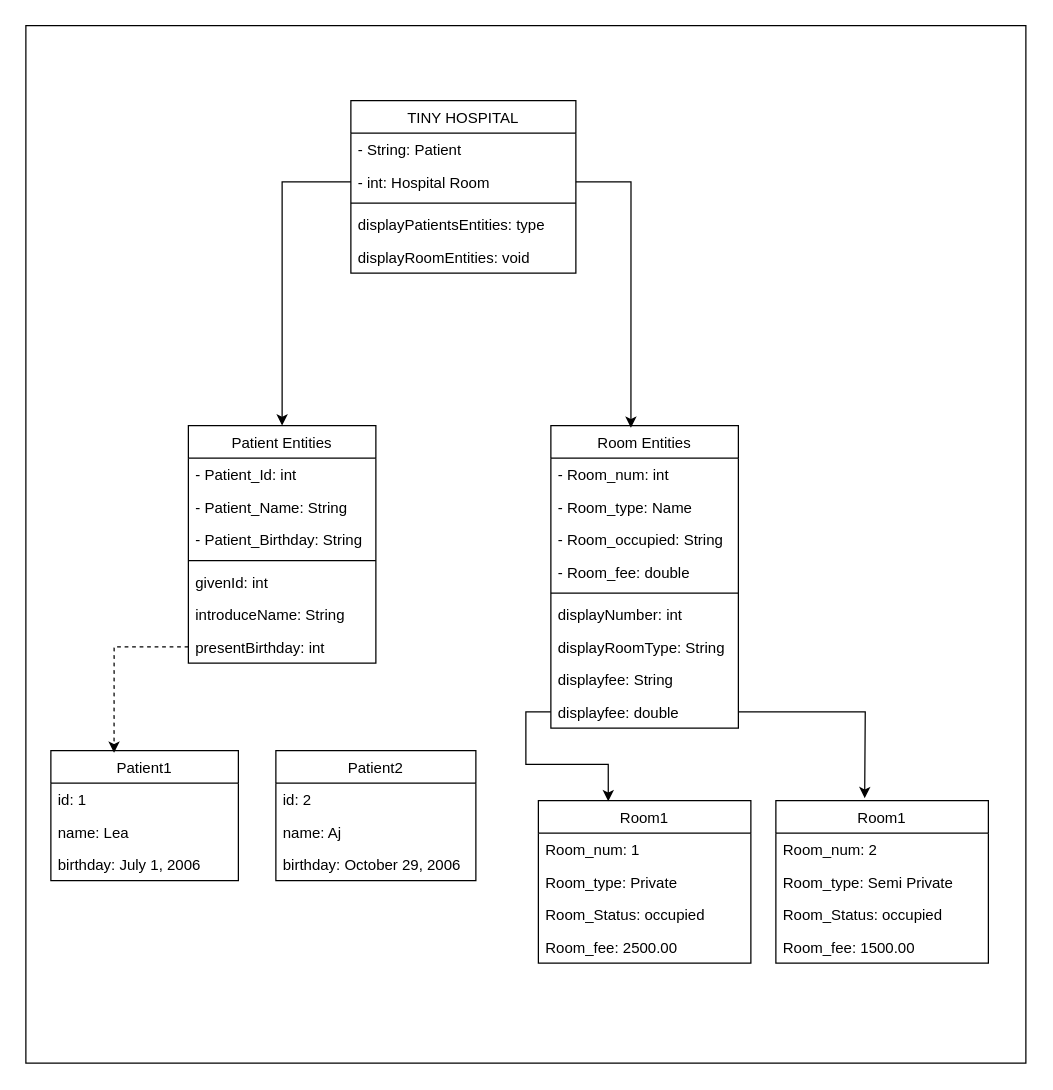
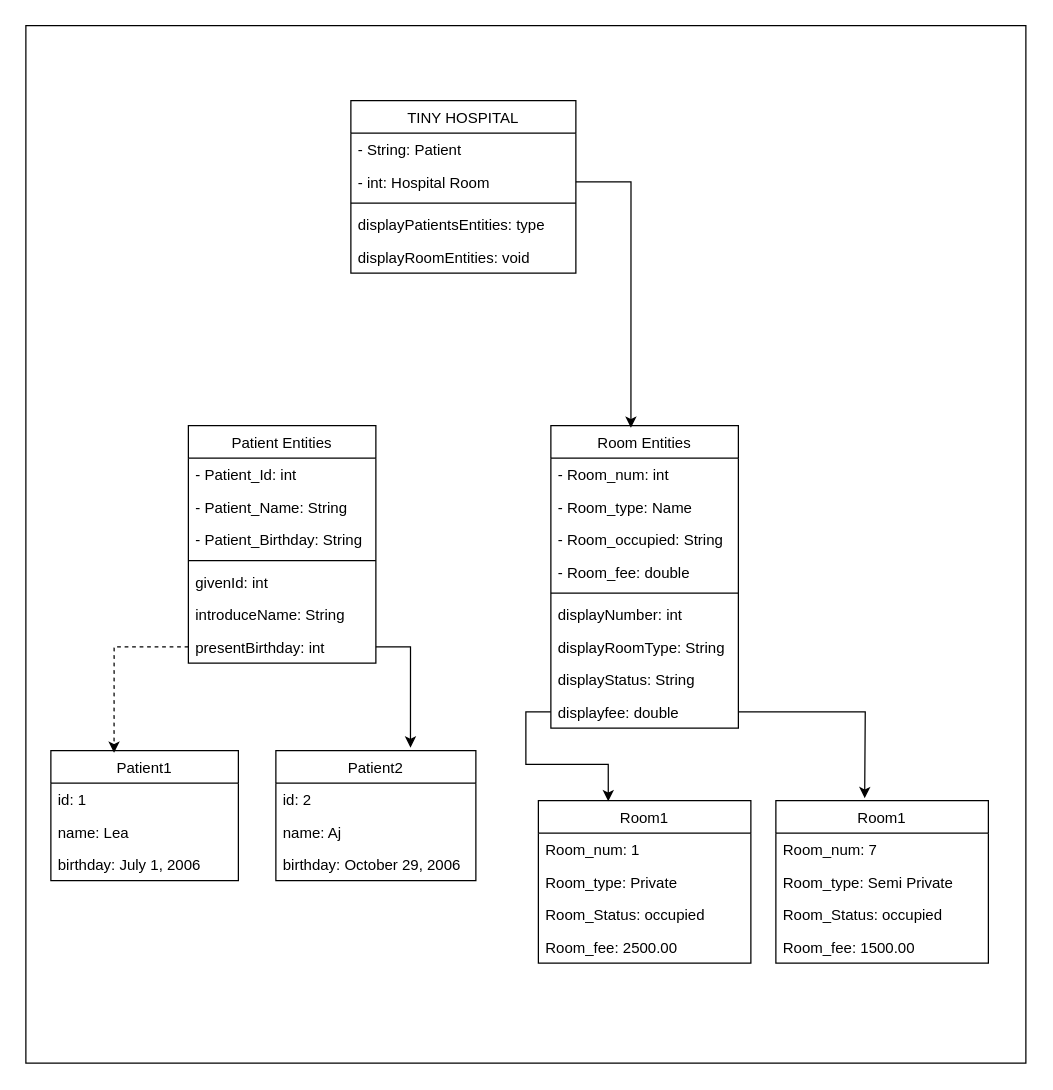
edge "- int: Hospital Room" -> "Patient Entities": removed
edge "presentBirthday: int" -> "Patient2": added
node "displayfee: String": label "displayfee: String" -> "displayStatus: String"
node "Room_num: 2": label "Room_num: 2" -> "Room_num: 7"
